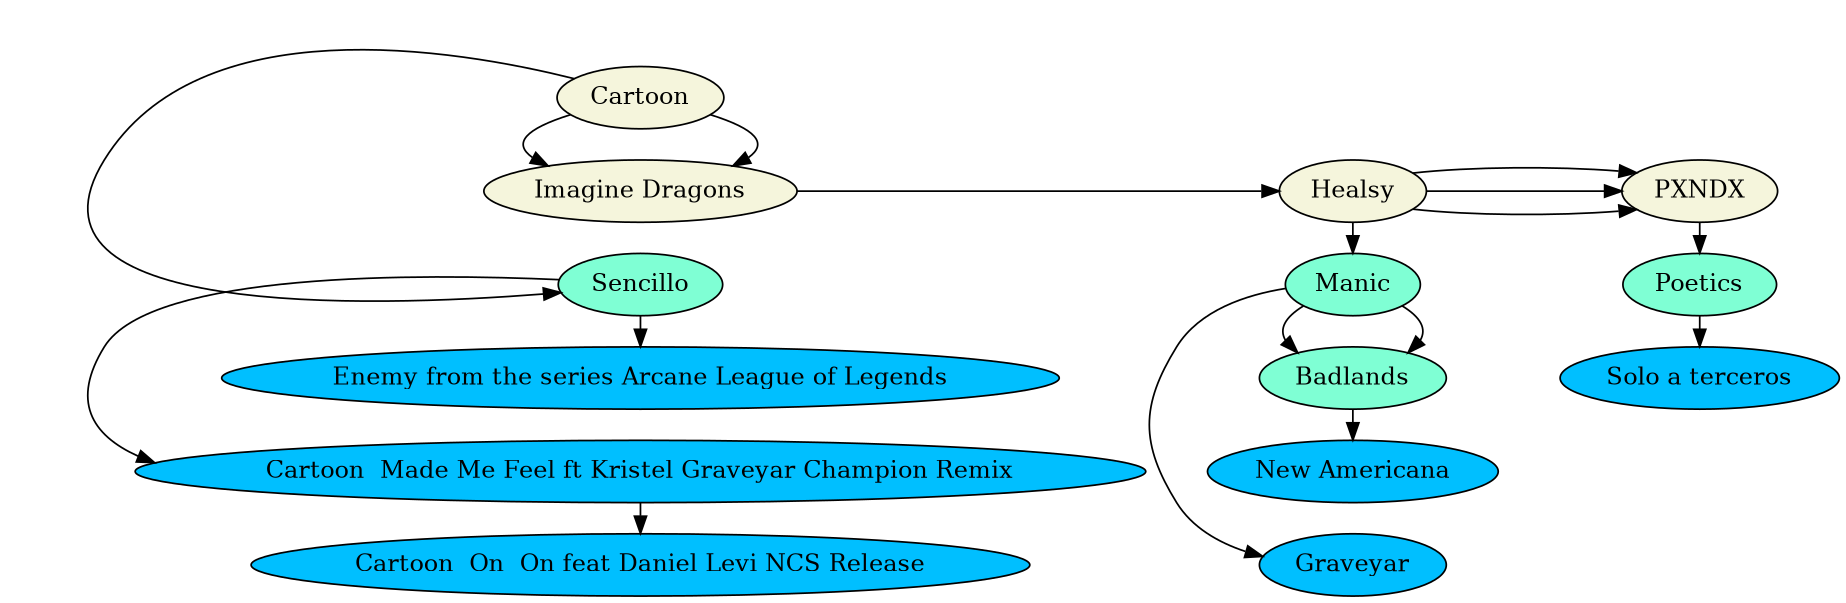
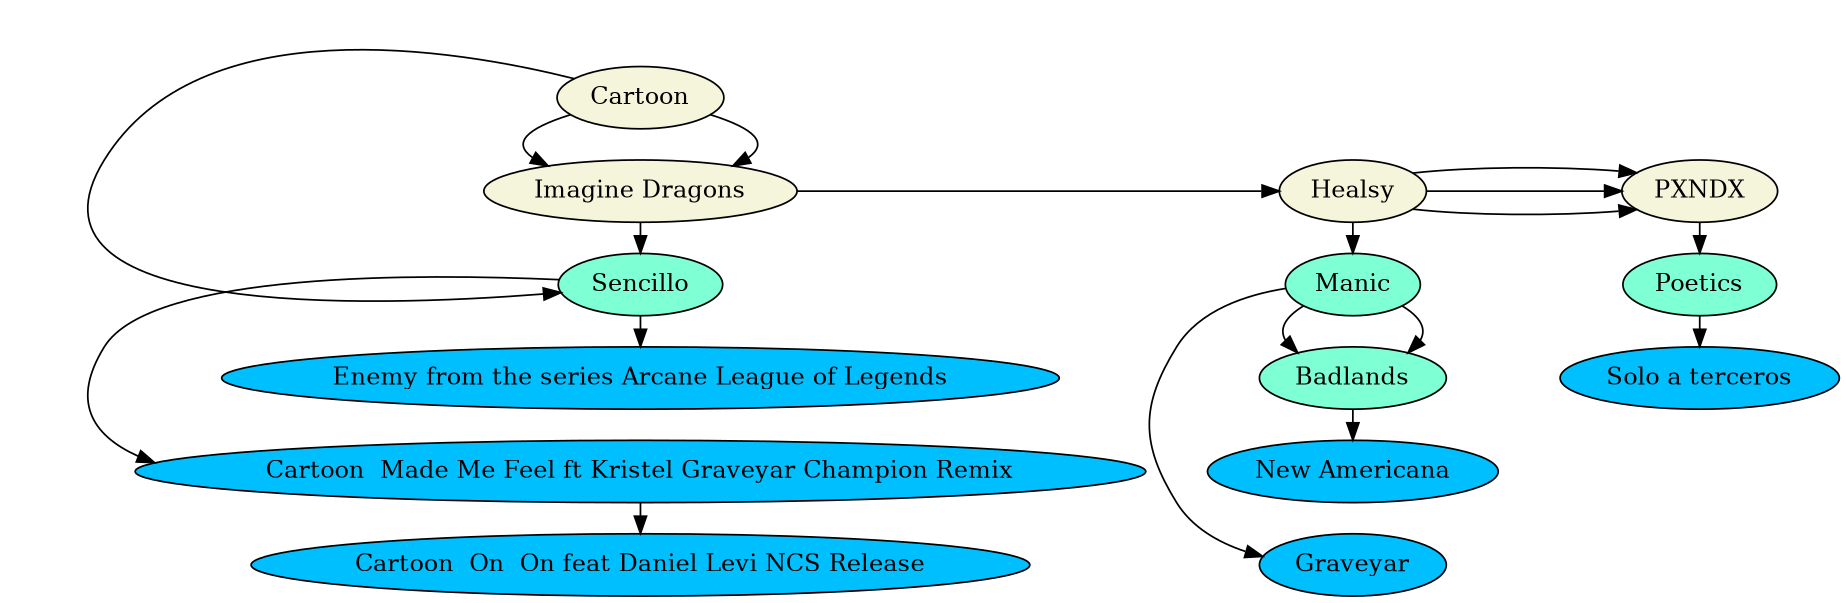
edge "Imagine Dragons" -> "Sencillo": added
